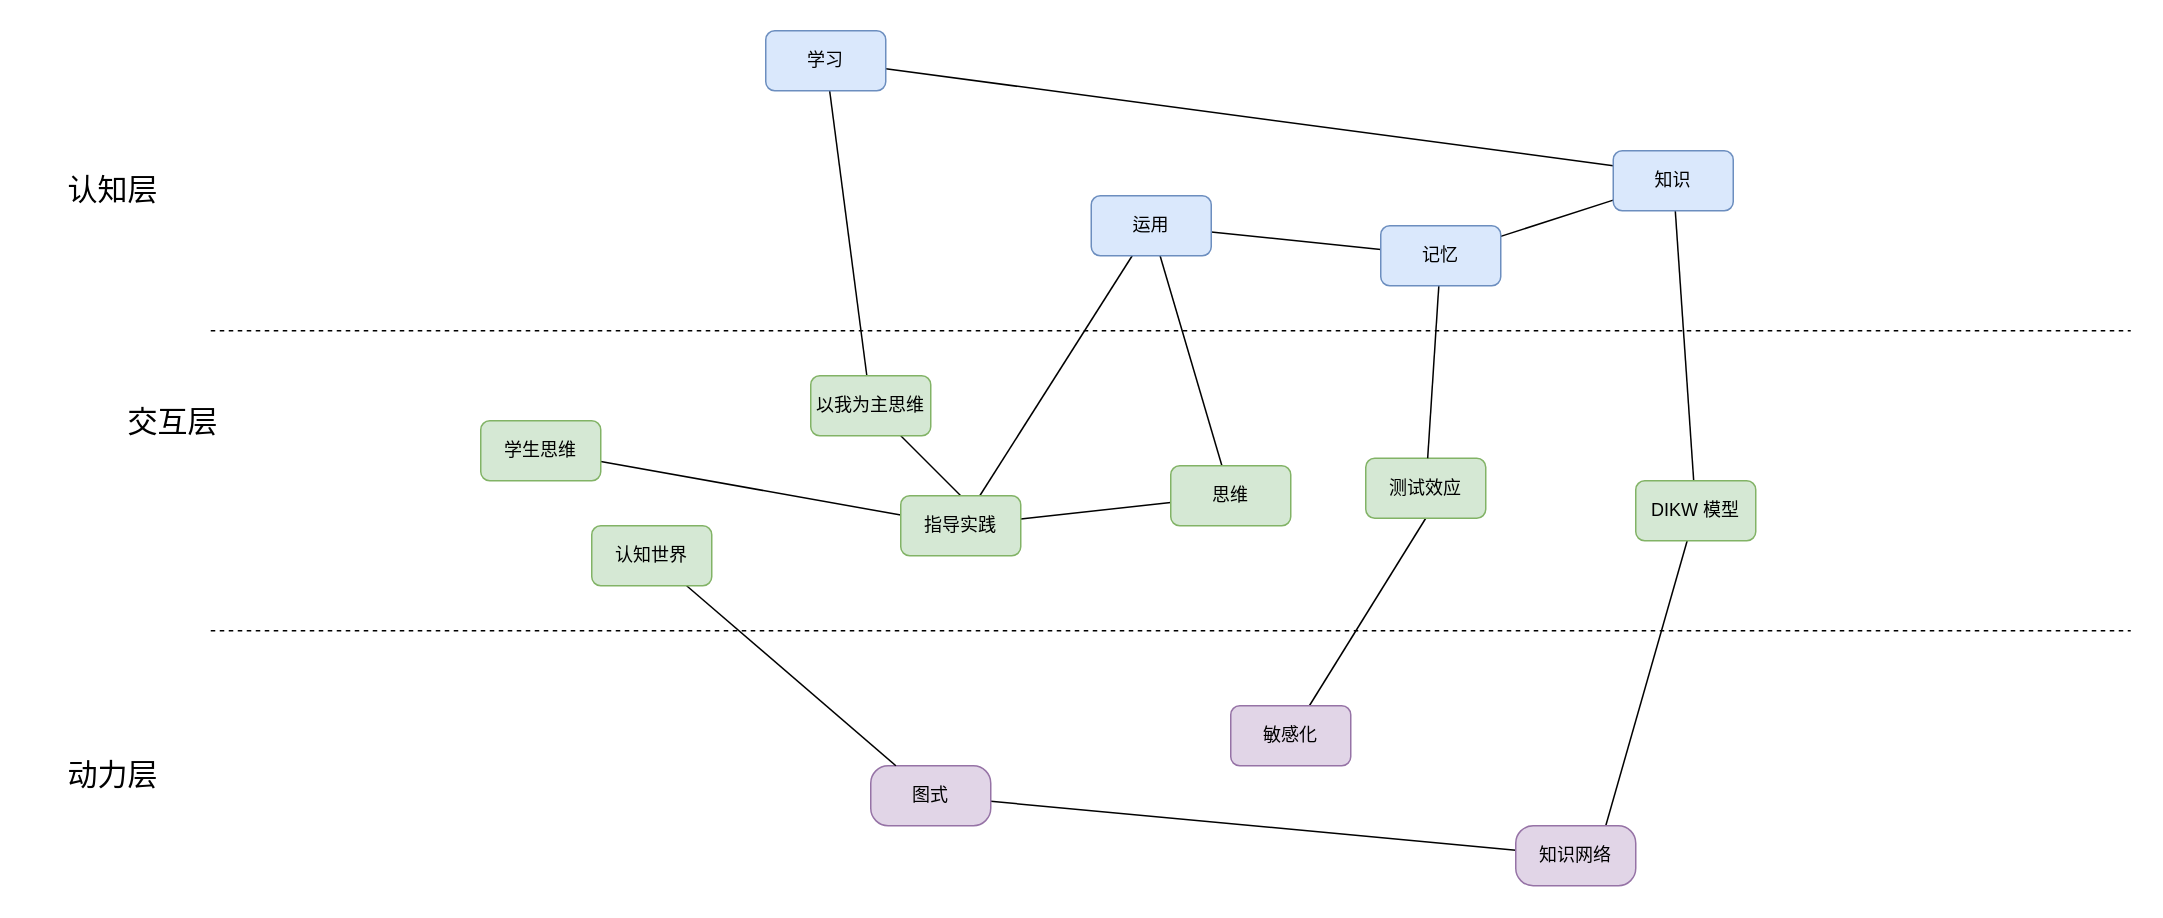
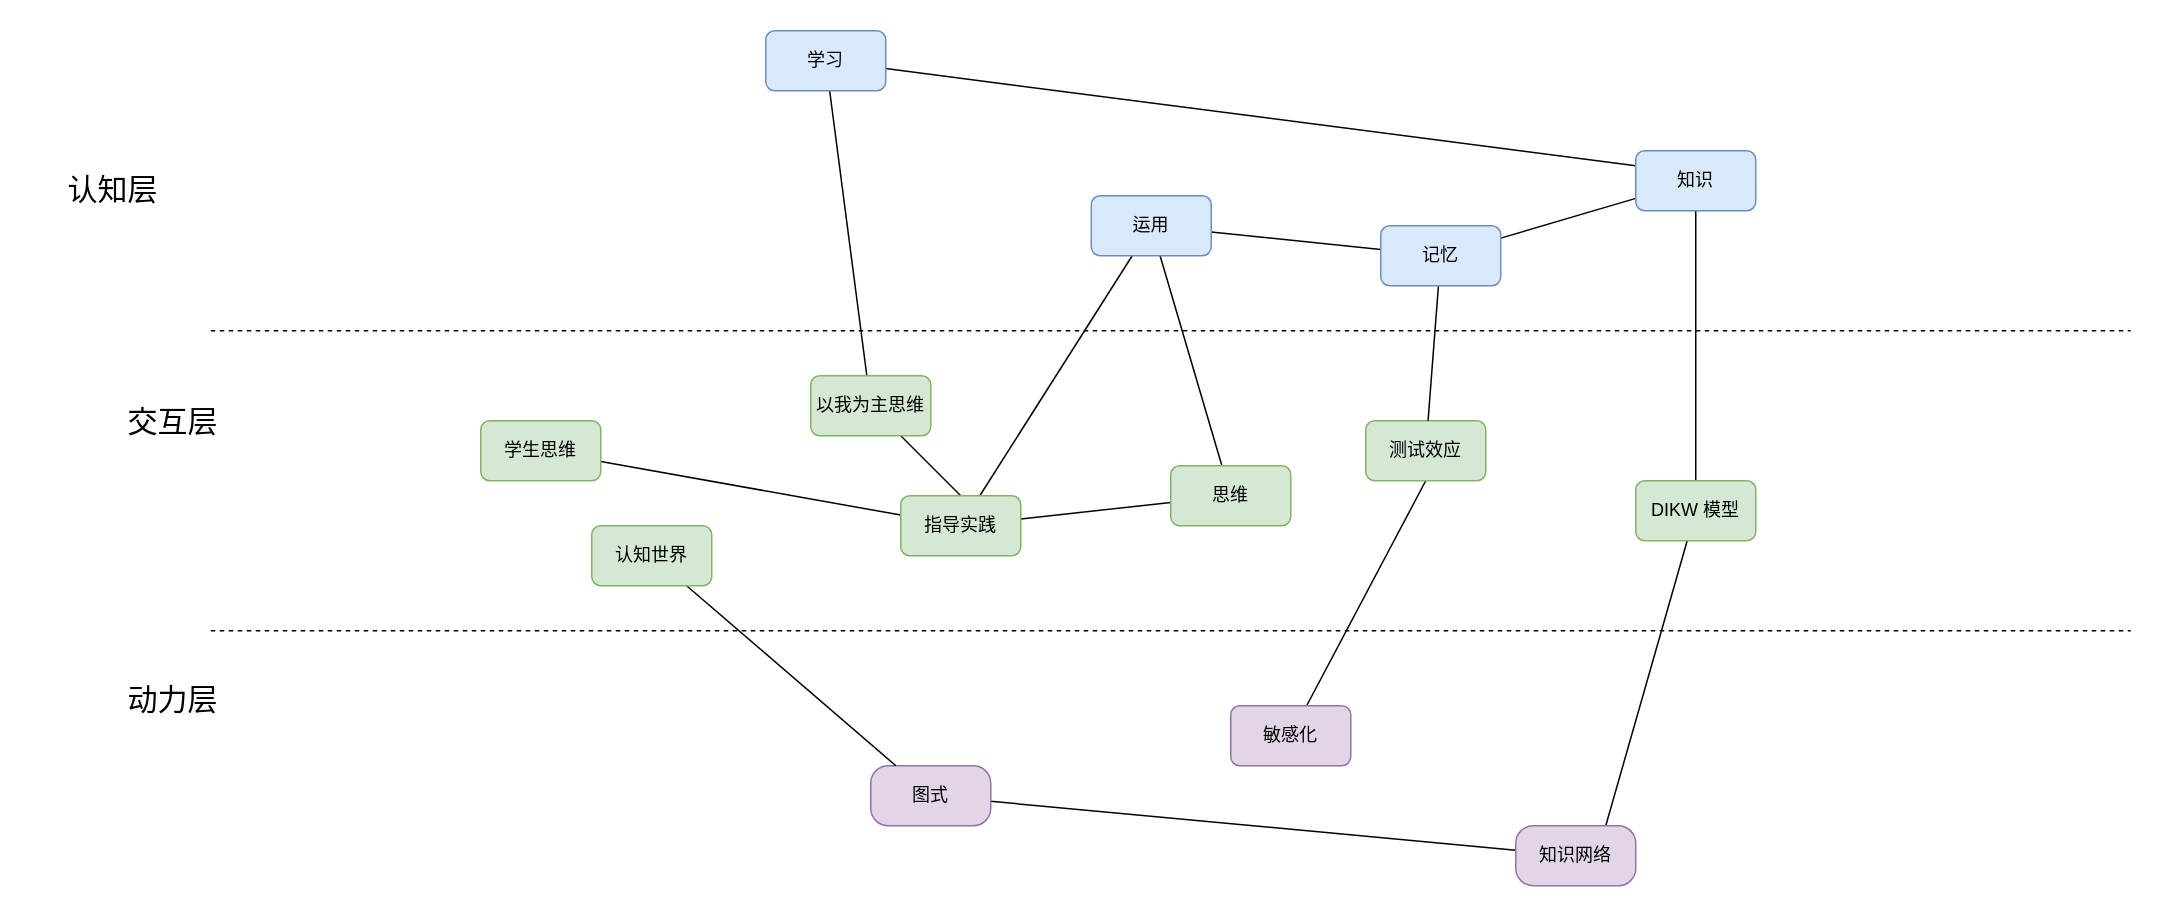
node "知识": moved (1673, 181) -> (1696, 181)
node "测试效应": moved (1426, 488) -> (1426, 451)
node "动力层": moved (113, 773) -> (173, 698)
